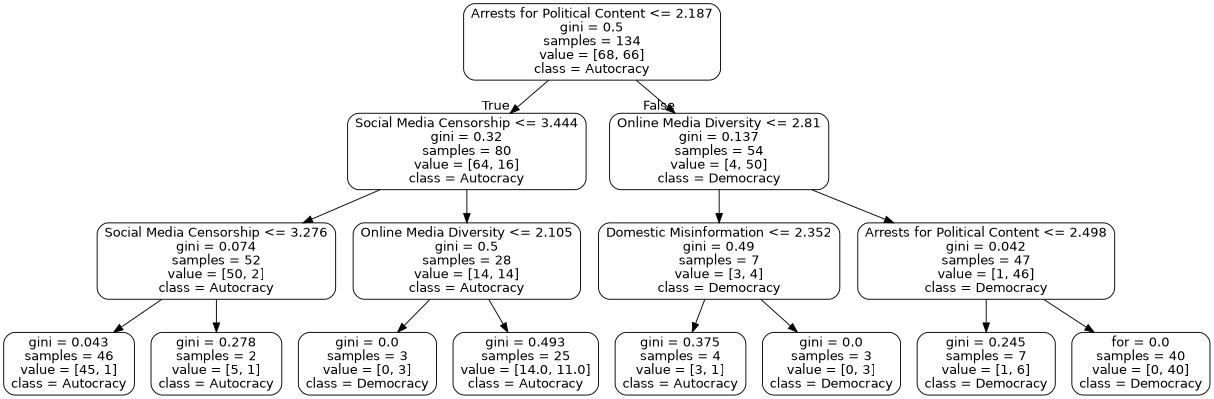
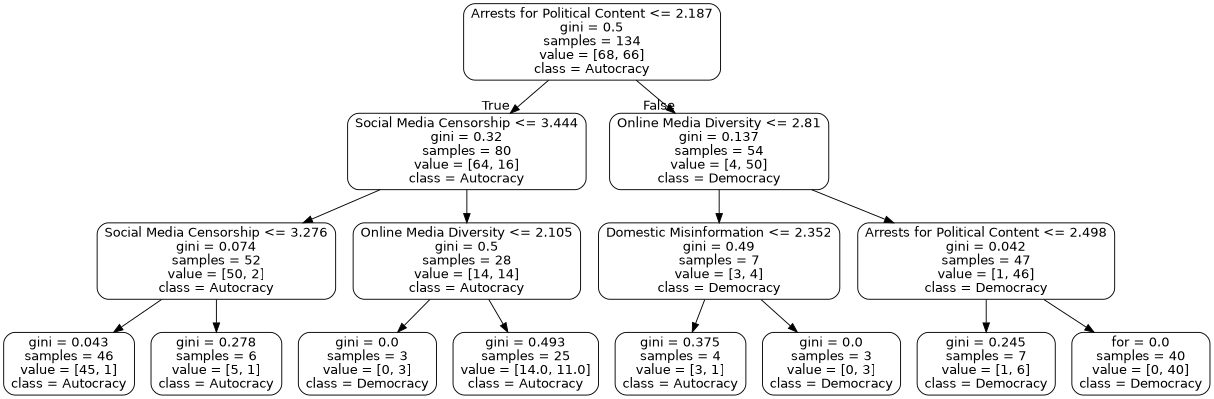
node "gini = 0.278 samples = 2 value = [5, 1] class = Autocracy": label "gini = 0.278 samples = 2 value = [5, 1] class = Autocracy" -> "gini = 0.278 samples = 6 value = [5, 1] class = Autocracy"
